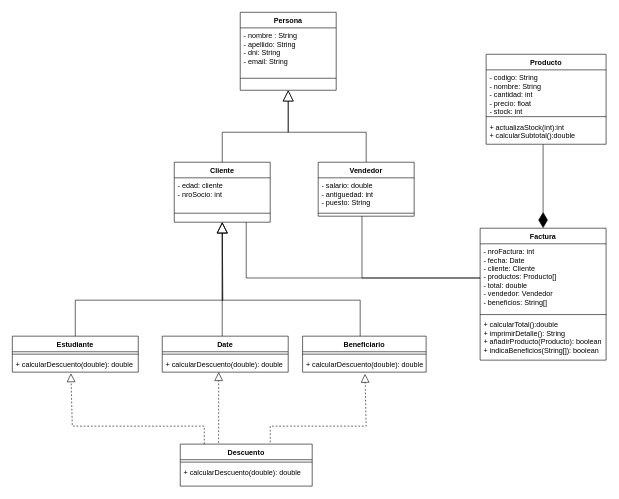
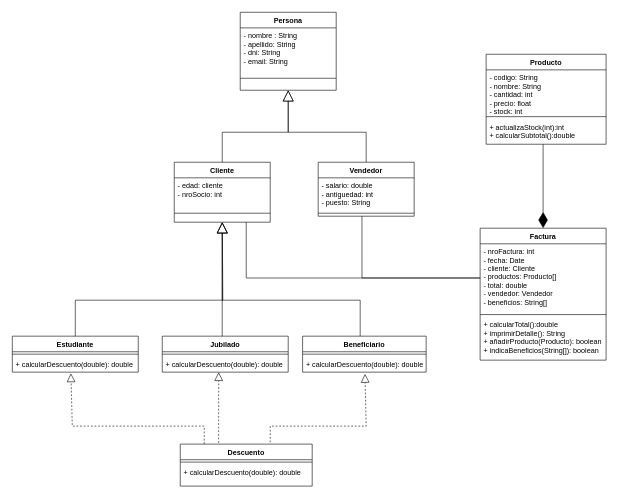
node "Date": label "Date" -> "Jubilado"
